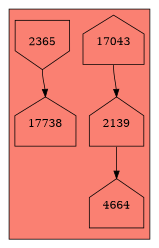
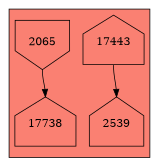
node "2365": label "2365" -> "2065"
node "17043": label "17043" -> "17443"
node "2139": label "2139" -> "2539"
node "4664": removed
